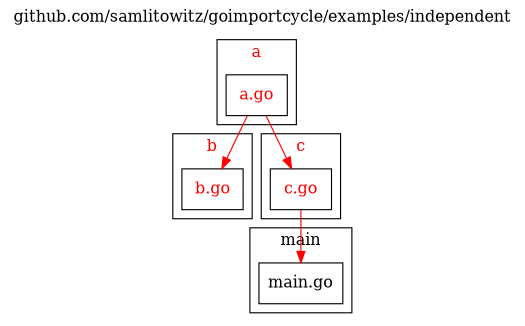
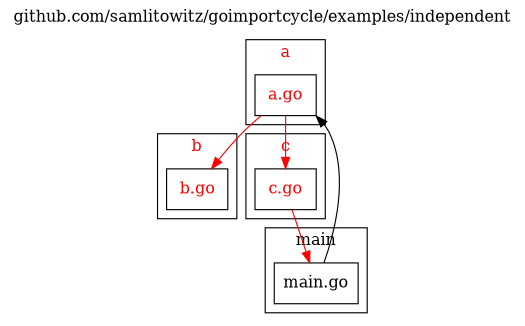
edge "main.go" -> "a.go": added
